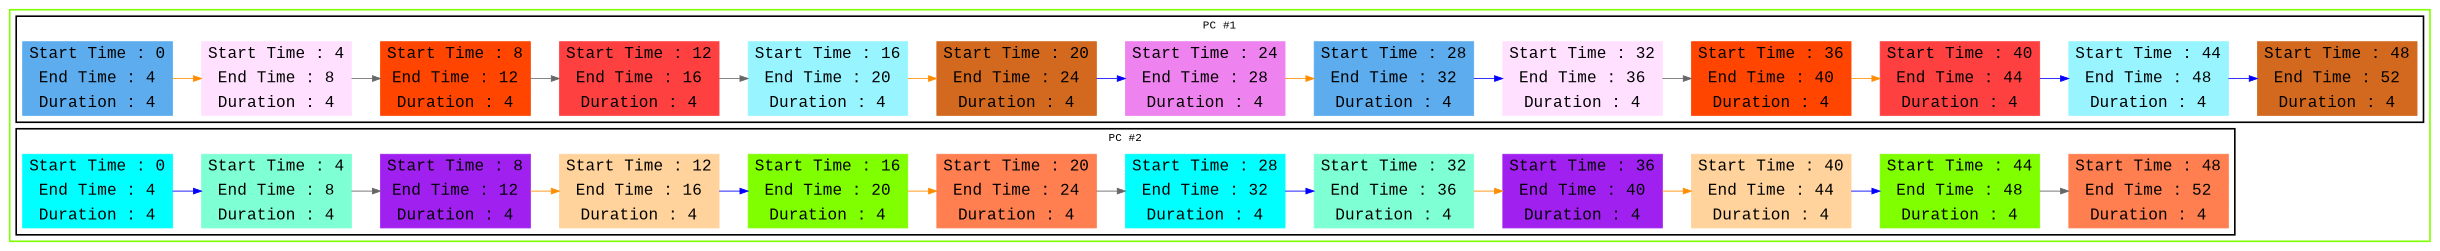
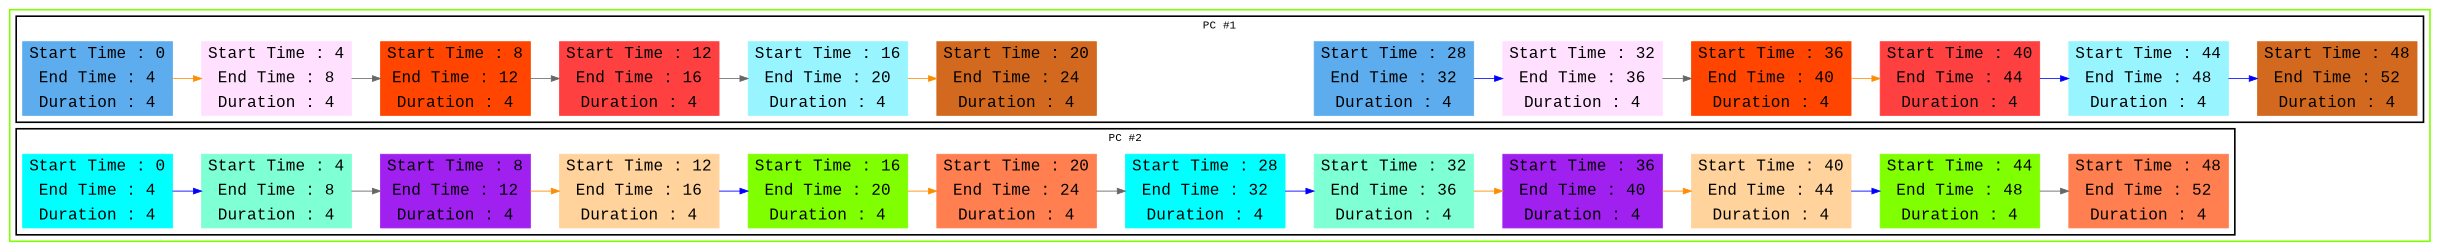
node "Start Time : 24": removed
